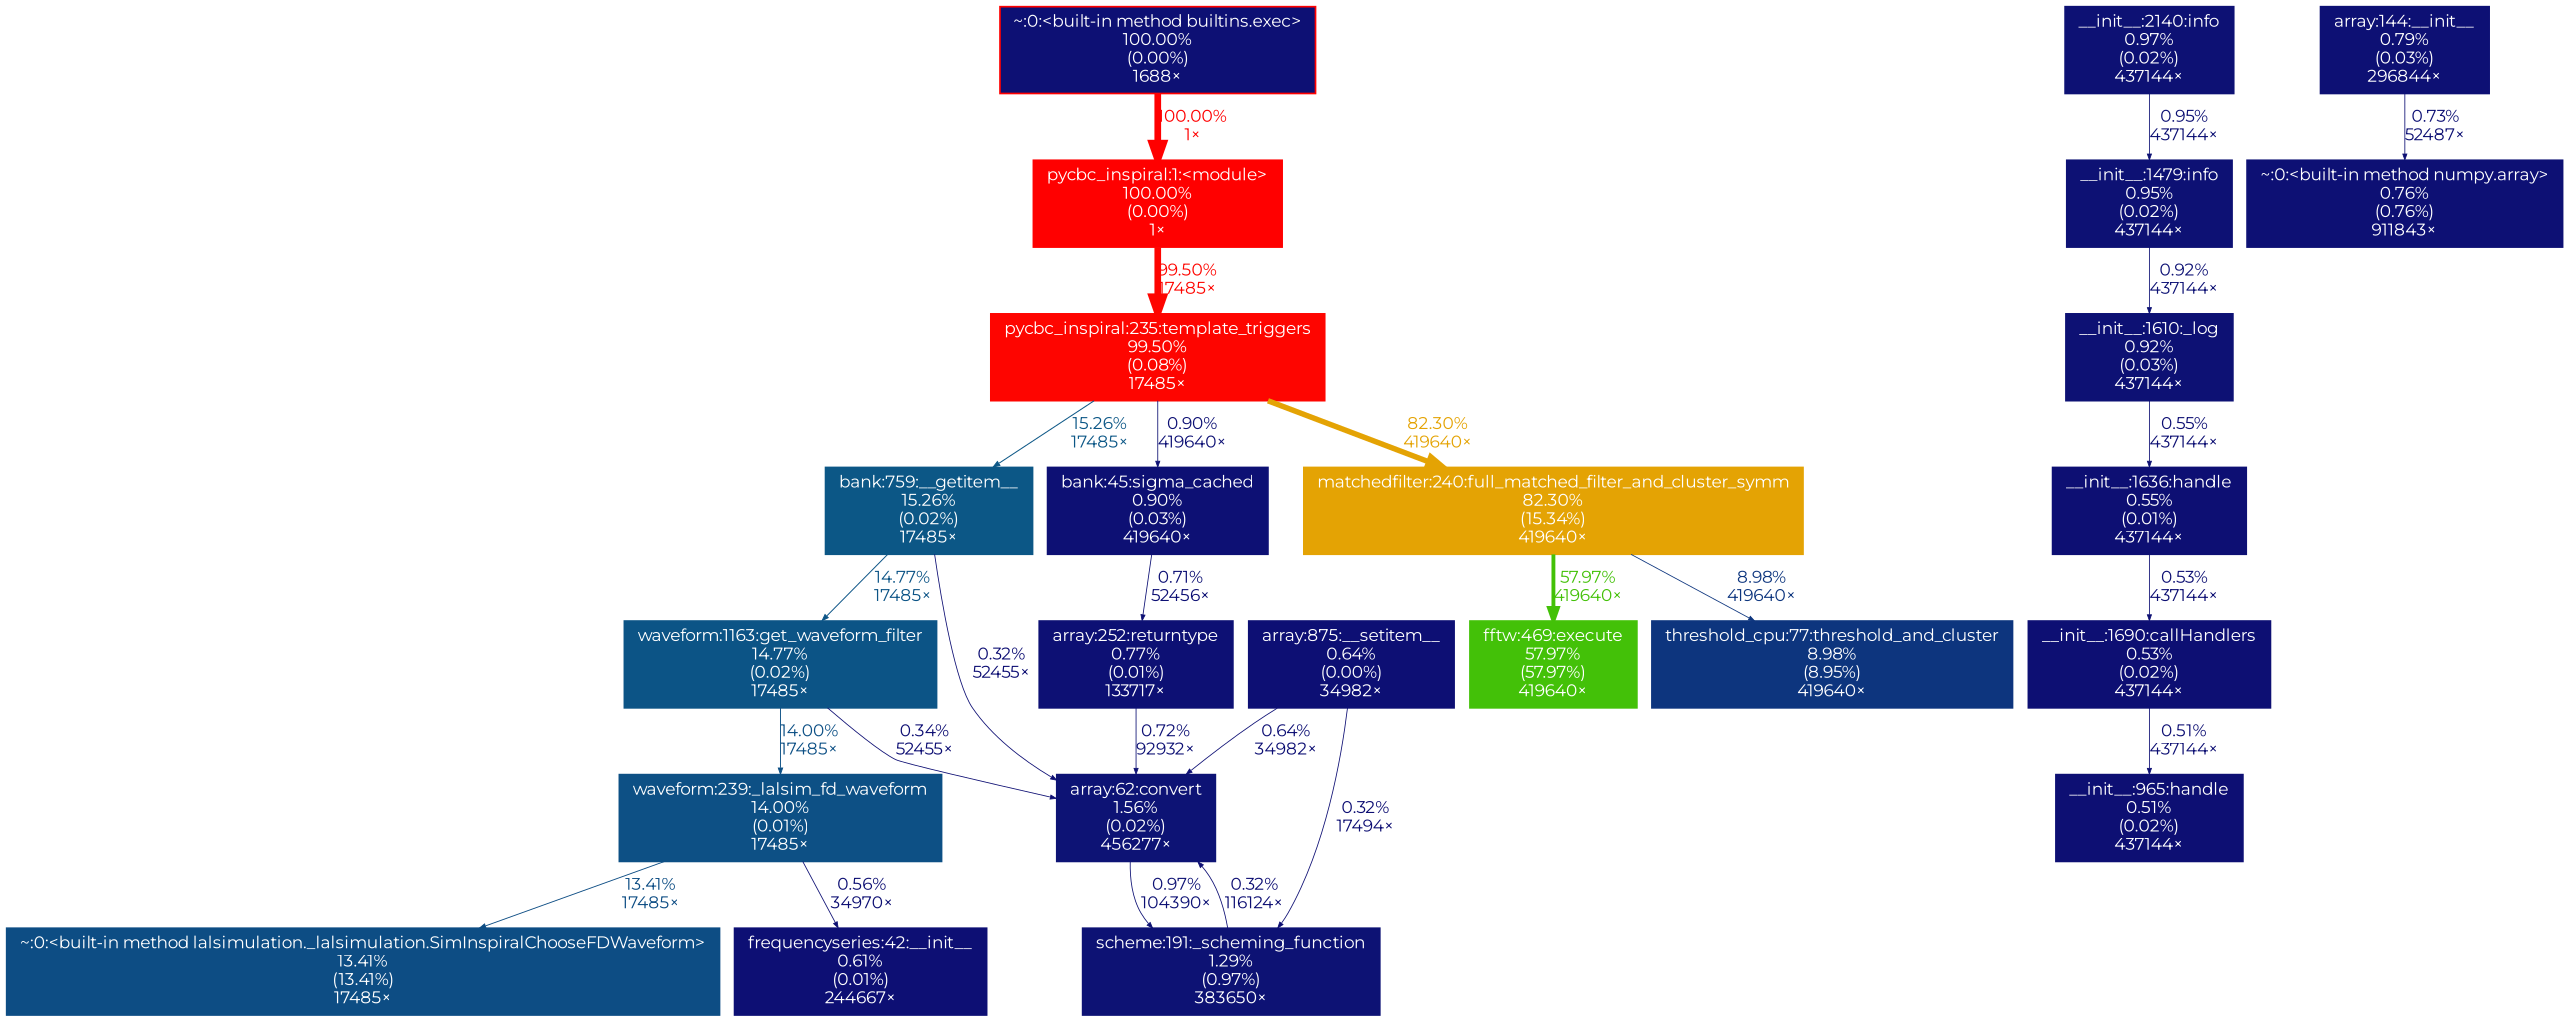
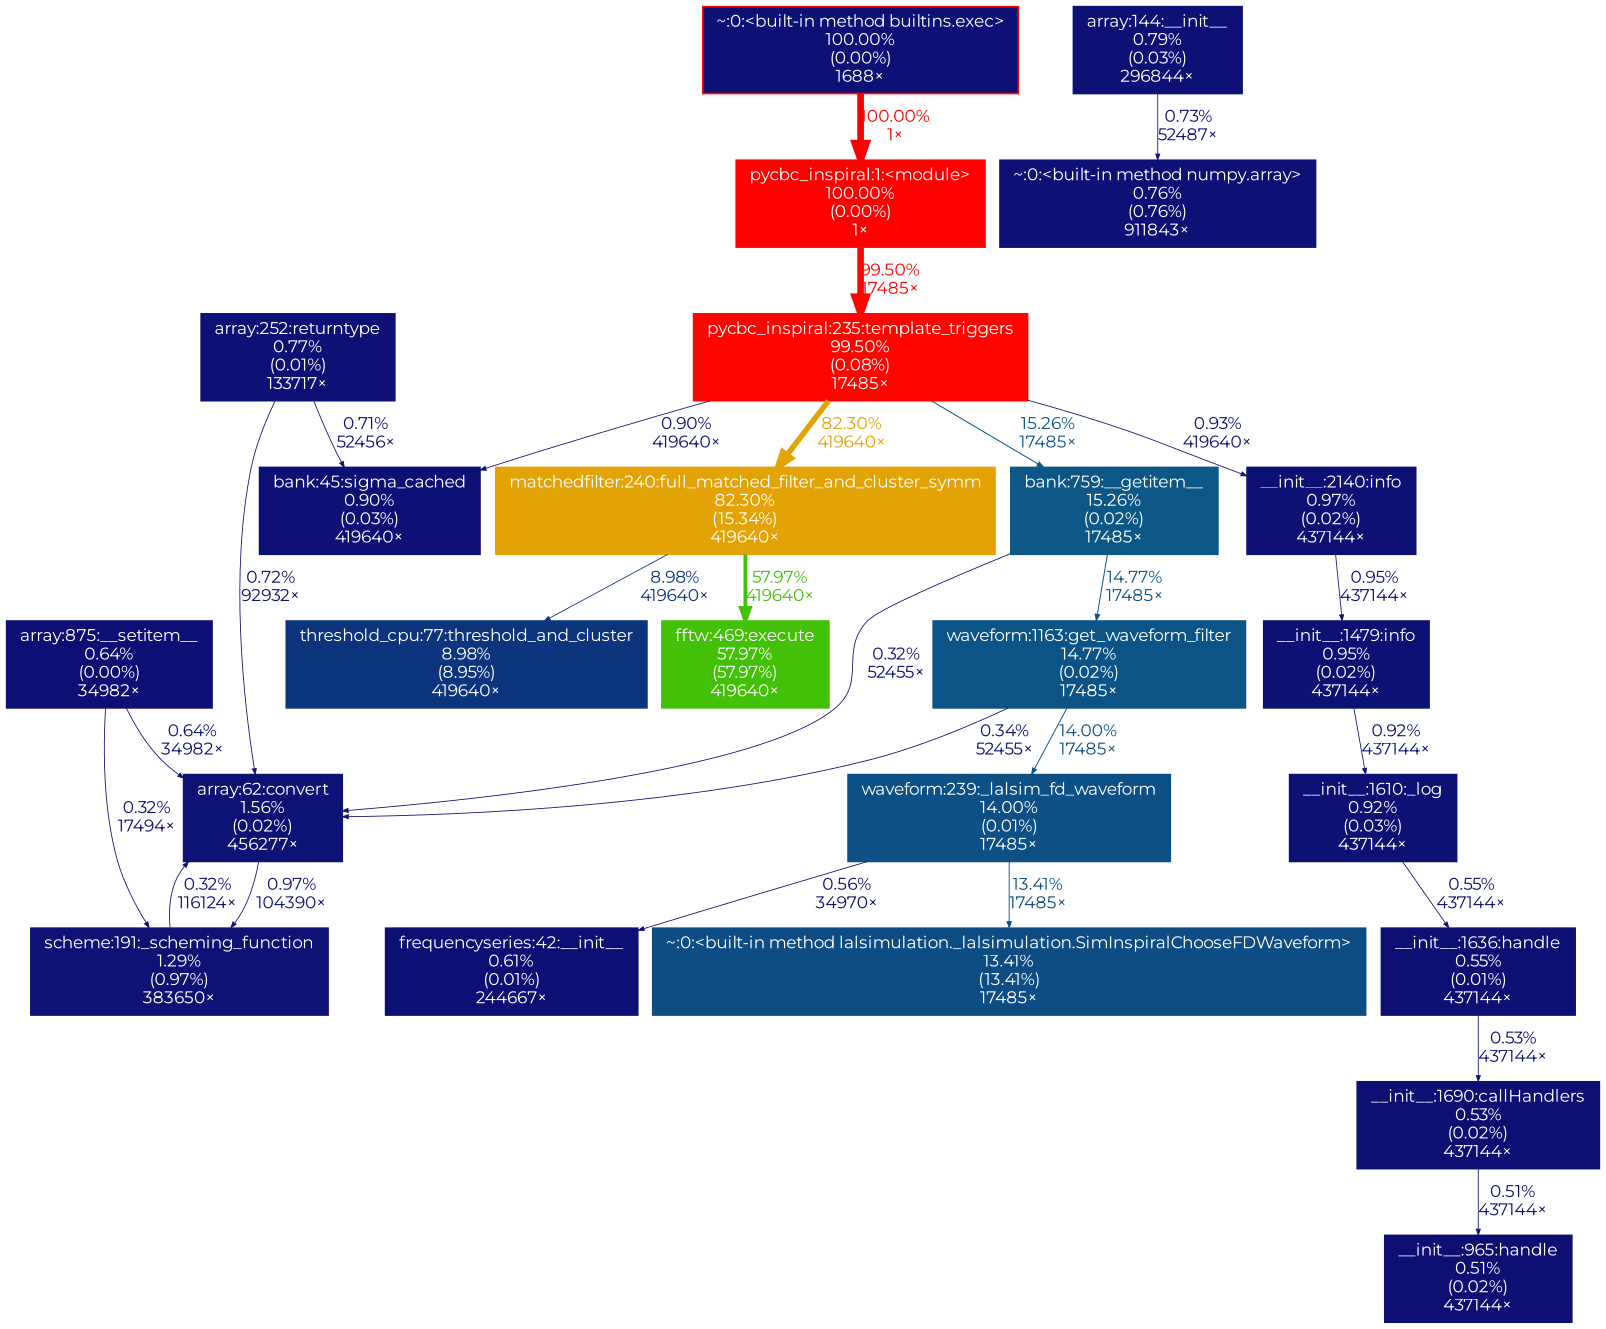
edge "pycbc_inspiral:235:template_triggers 99.50% (0.08%) 17485×" -> "__init__:2140:info 0.97% (0.02%) 437144×": added, label "0.93% 419640×"
edge "bank:45:sigma_cached 0.90% (0.03%) 419640×" -> "array:252:returntype 0.77% (0.01%) 133717×": reversed
